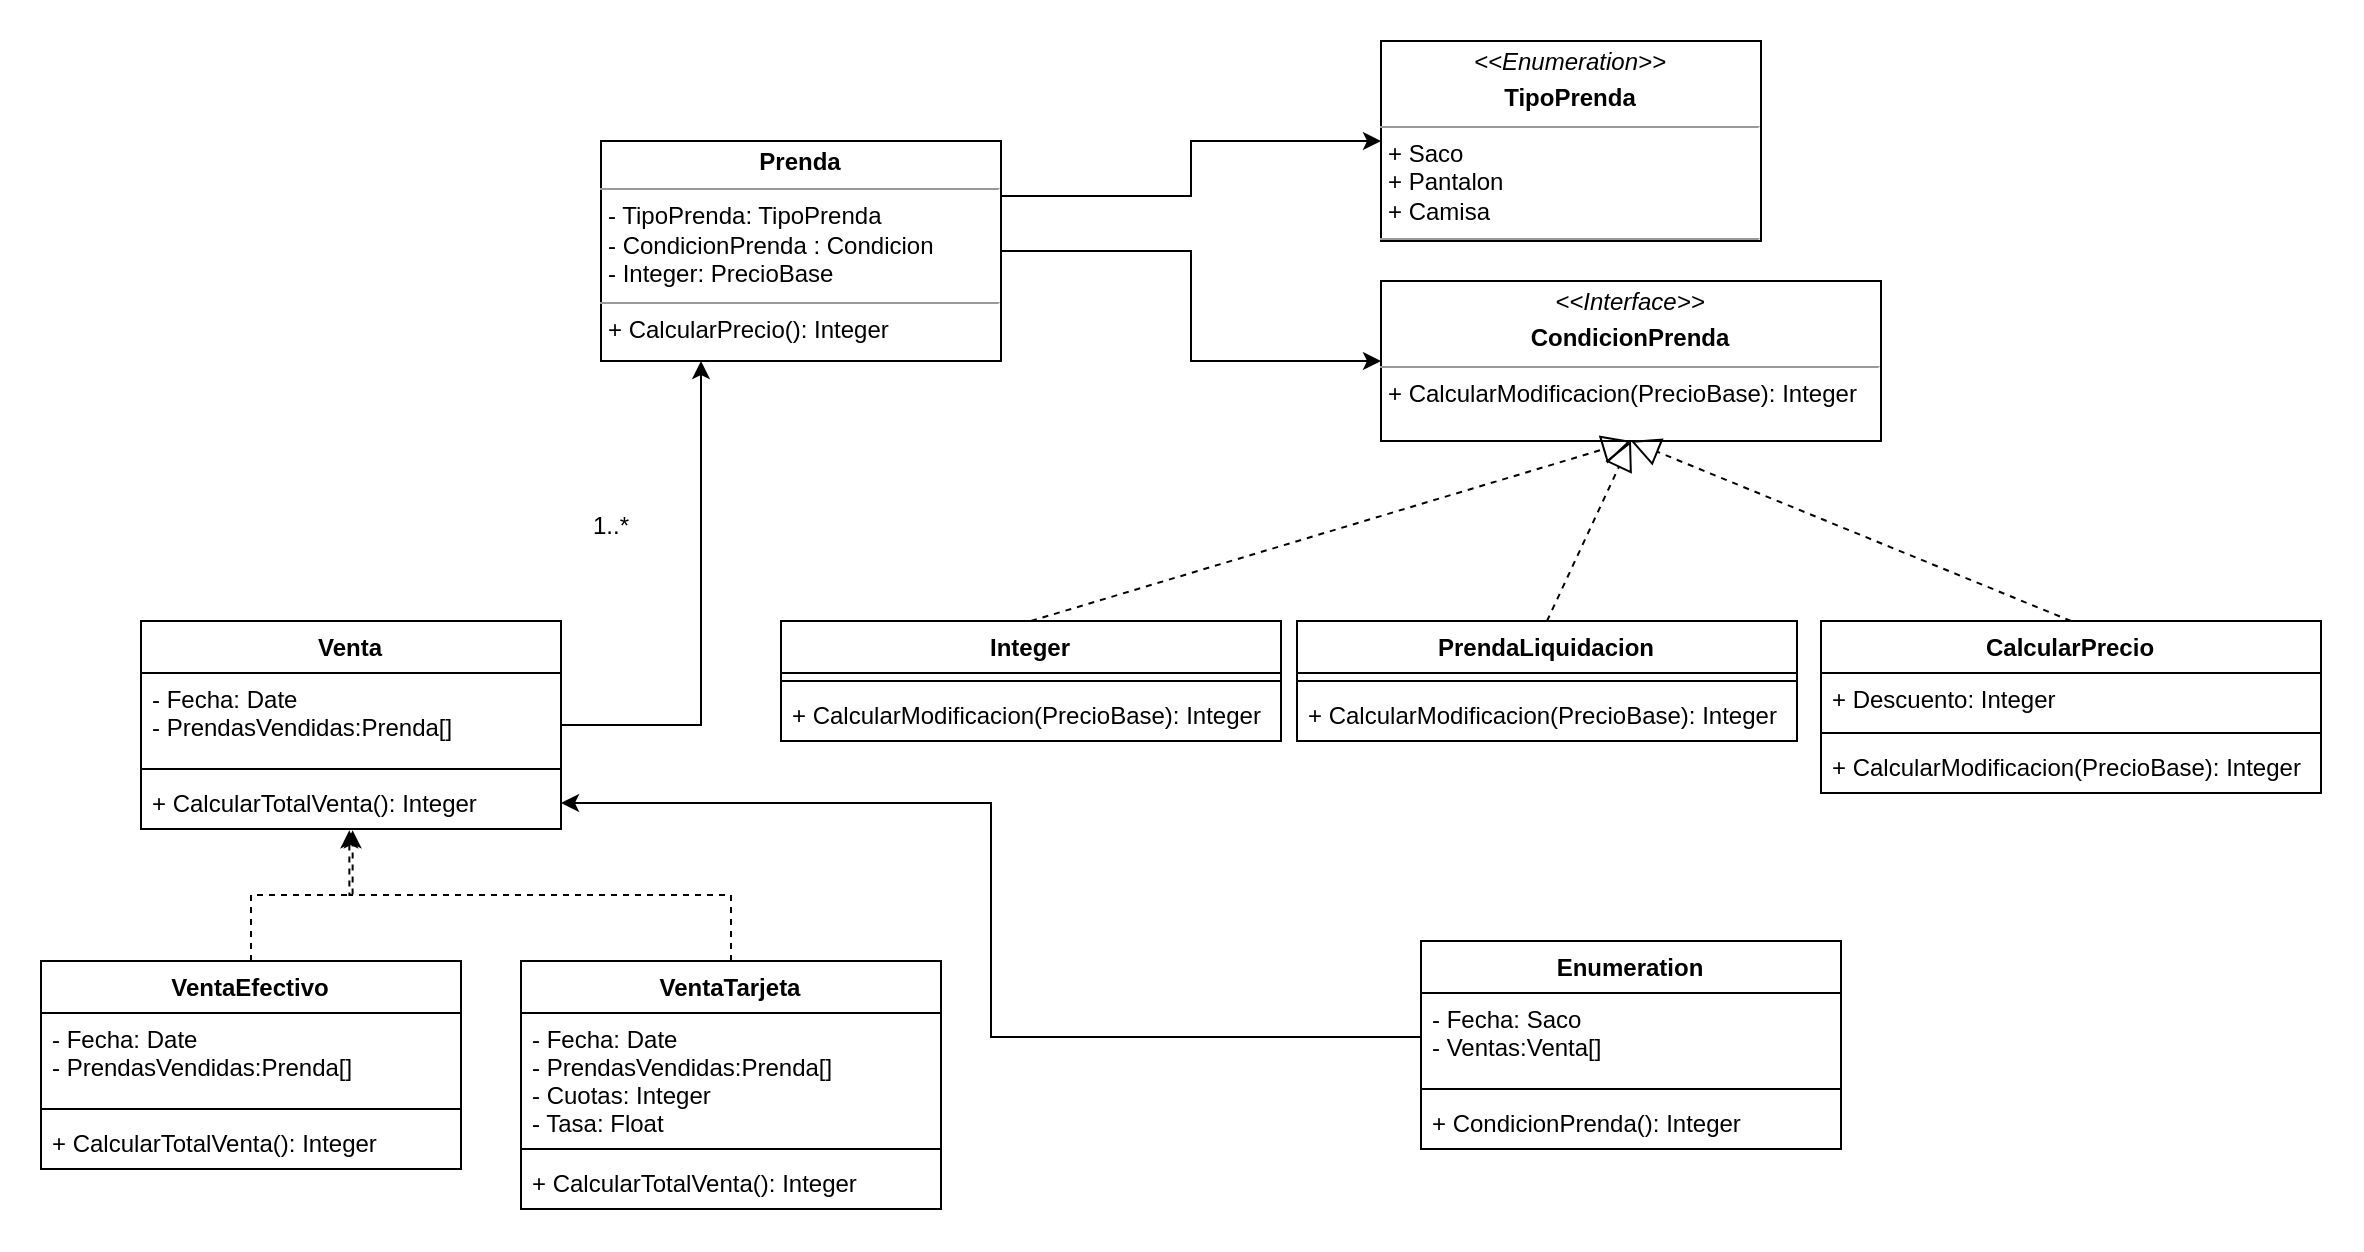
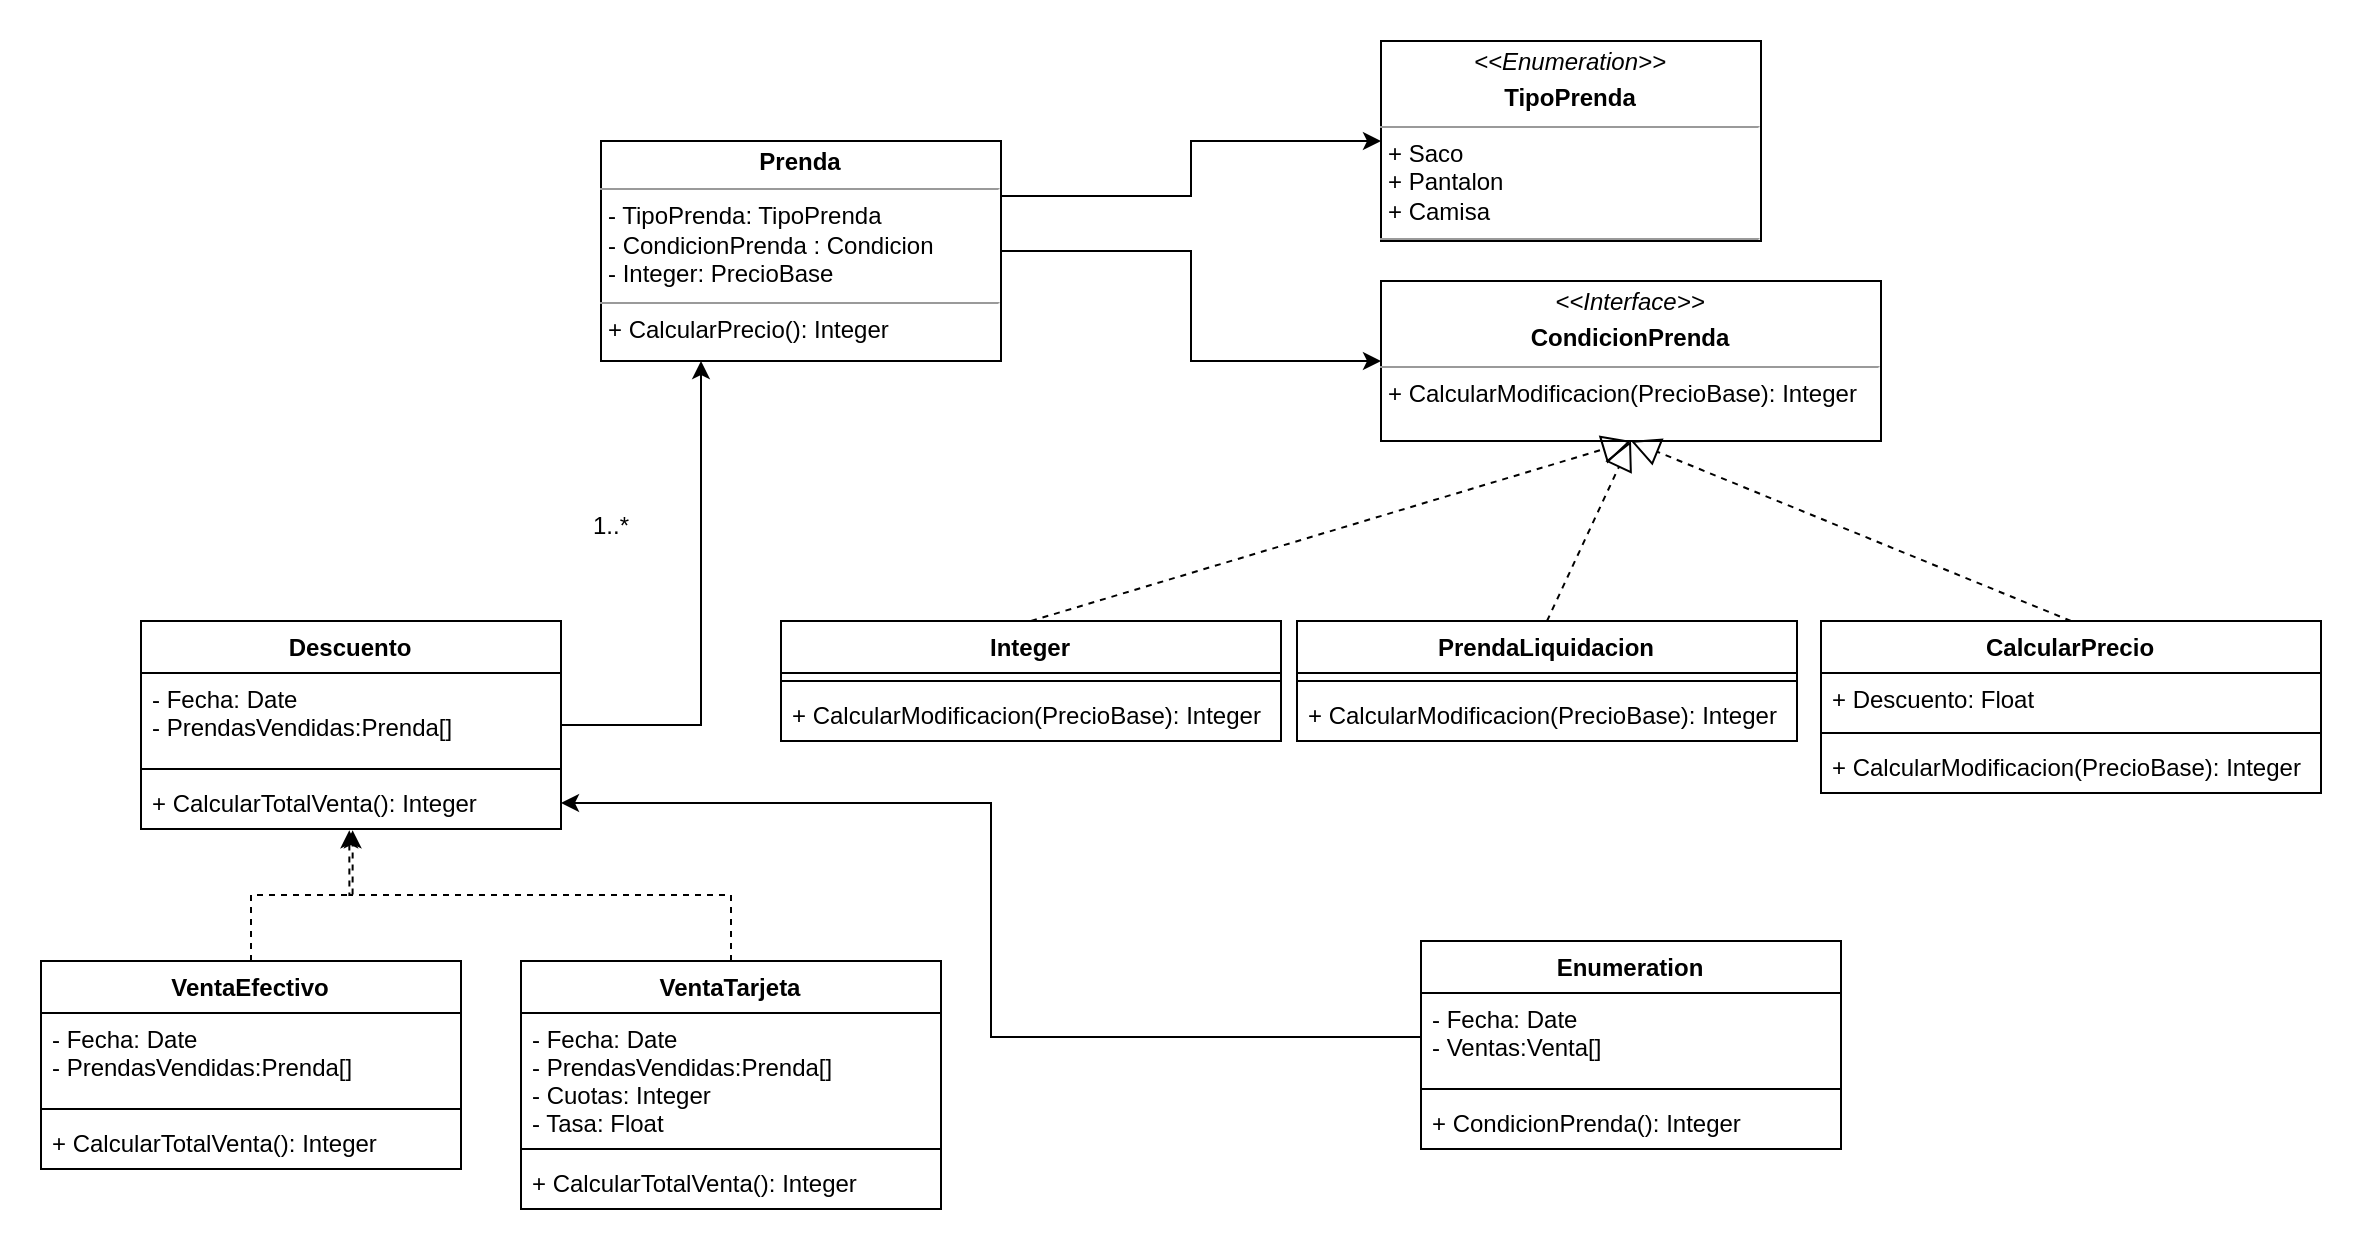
node "Venta": label "Venta" -> "Descuento"
node "+ Descuento: Integer": label "+ Descuento: Integer" -> "+ Descuento: Float"
node "- Fecha: Saco - Ventas:Venta[]": label "- Fecha: Saco - Ventas:Venta[]" -> "- Fecha: Date - Ventas:Venta[]"
